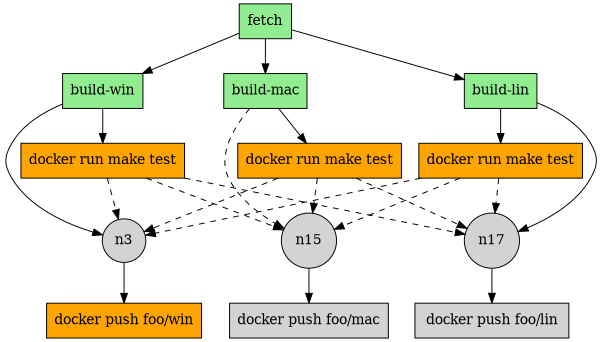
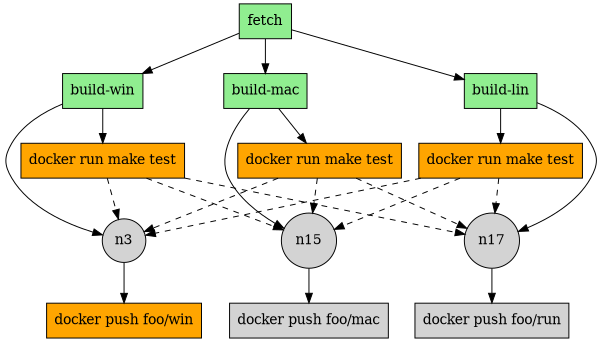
edge "build-mac" -> "n15": style dashed -> solid
node "docker push foo/lin": label "docker push foo/lin" -> "docker push foo/run"
